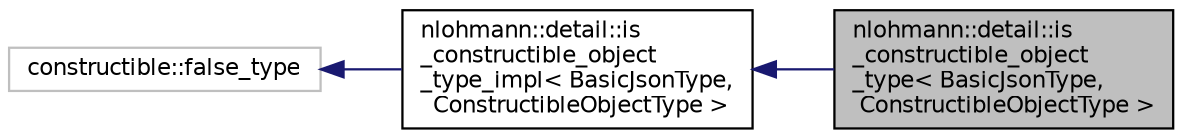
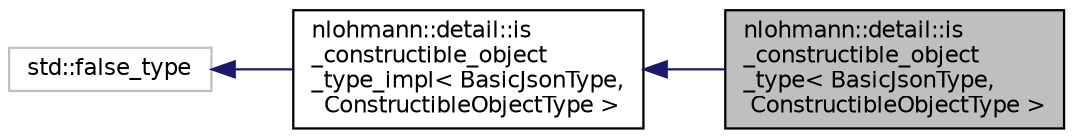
node "constructible::false_type": label "constructible::false_type" -> "std::false_type"
